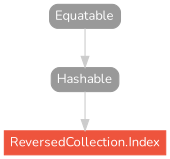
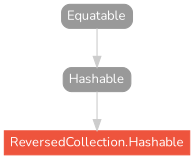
node "ReversedCollection.Index": label "ReversedCollection.Index" -> "ReversedCollection.Hashable"
